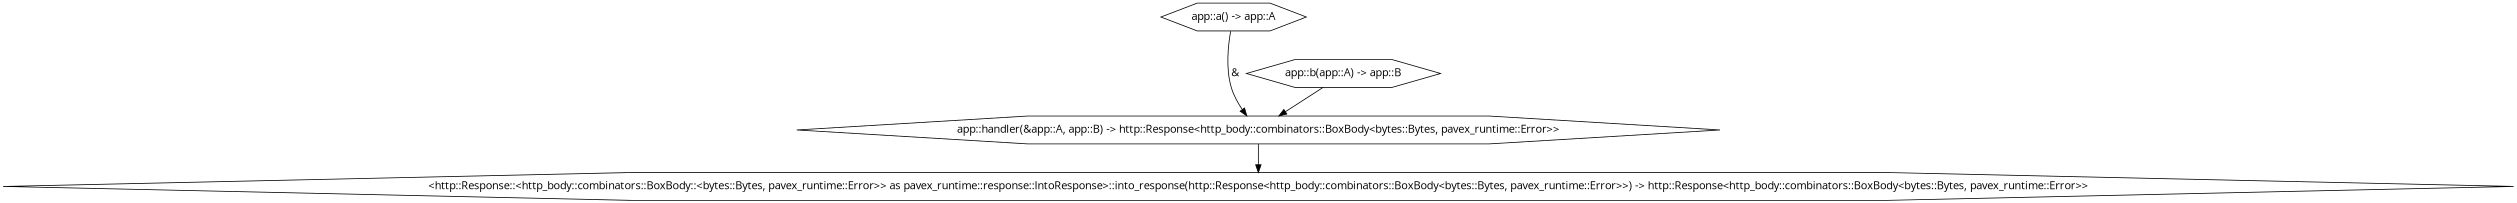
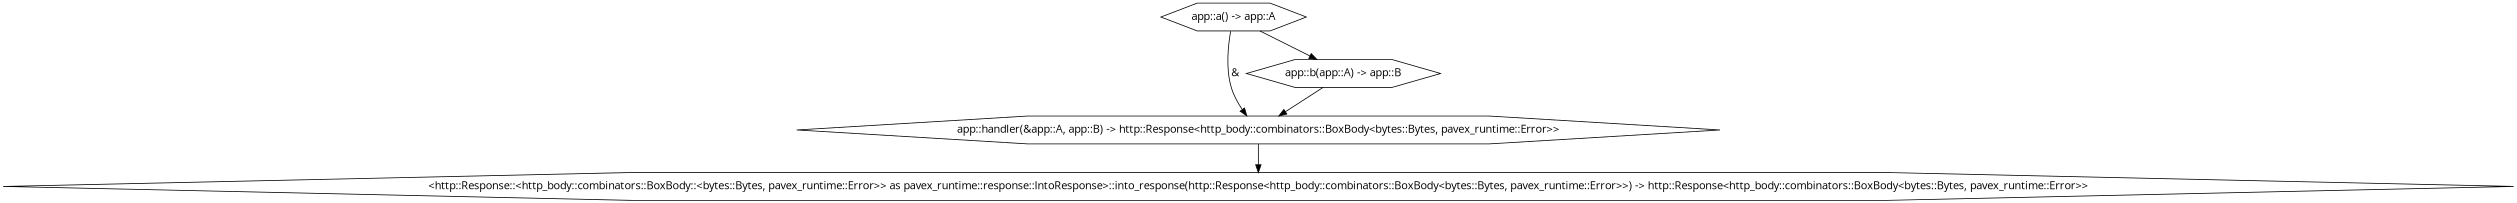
edge "app::a() -> app::A" -> "app::b(app::A) -> app::B": added
